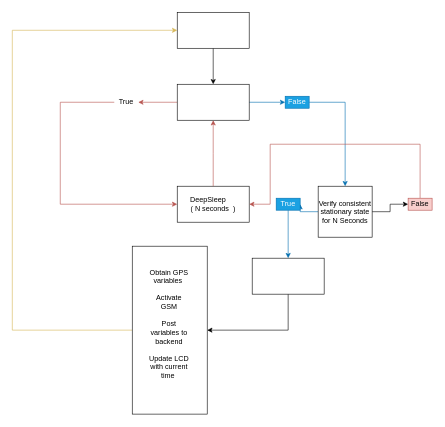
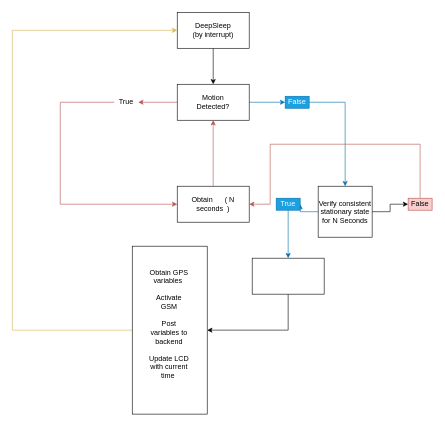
node "DeepSleep (by interrupt)": added
node "Motion Detected?": added
node "DeepSleep ( N seconds )": label "DeepSleep ( N seconds )" -> "Obtain ( N seconds )"
